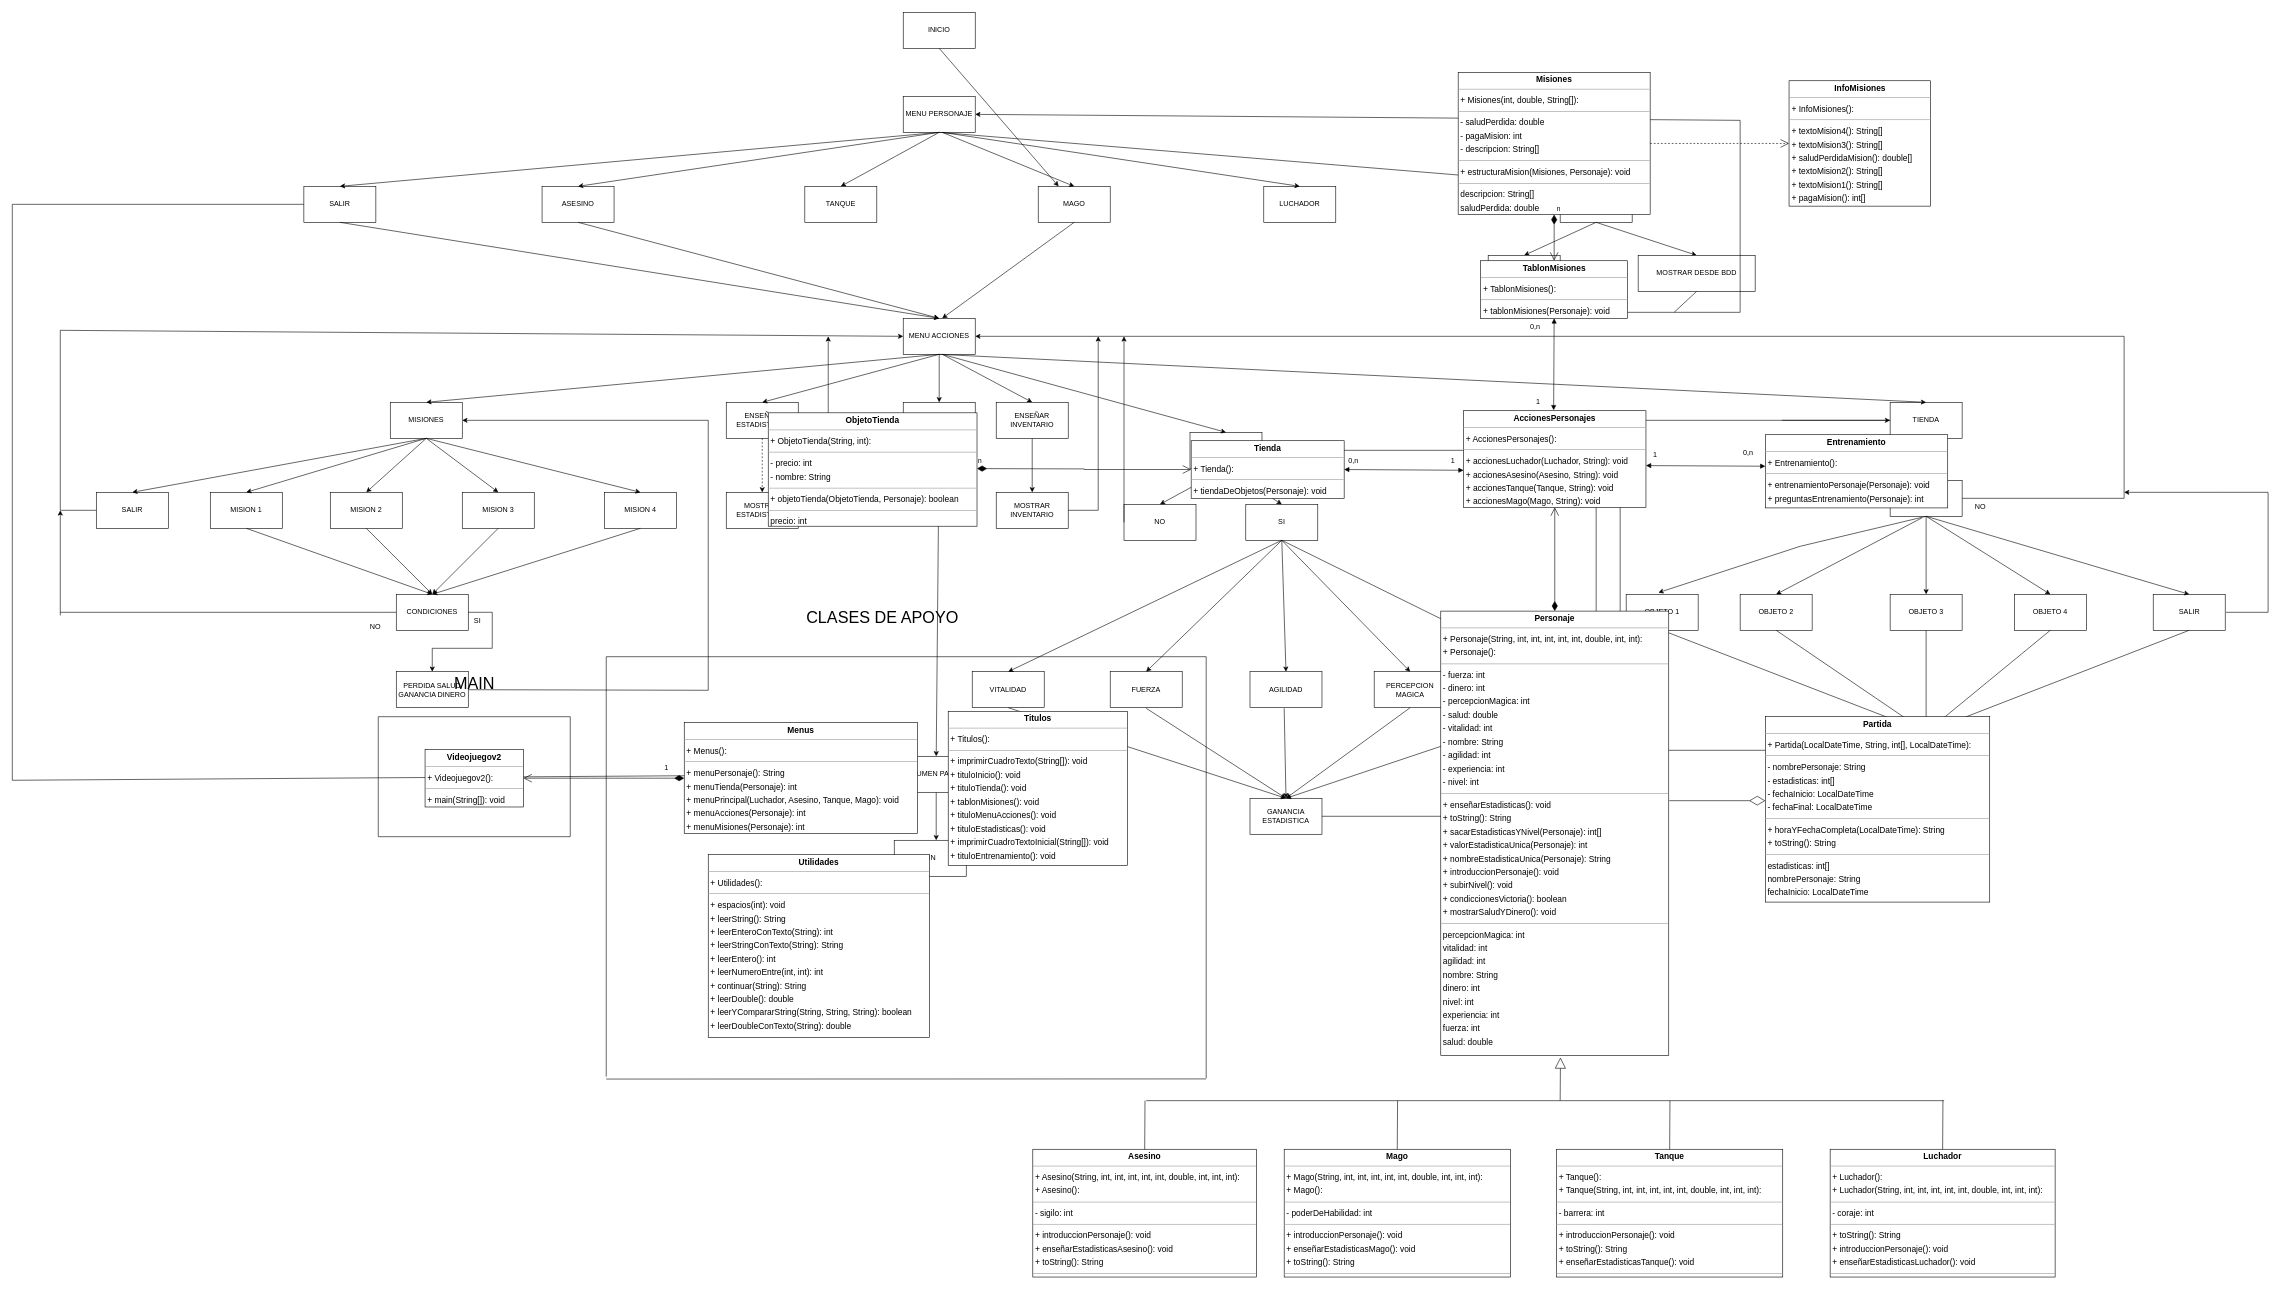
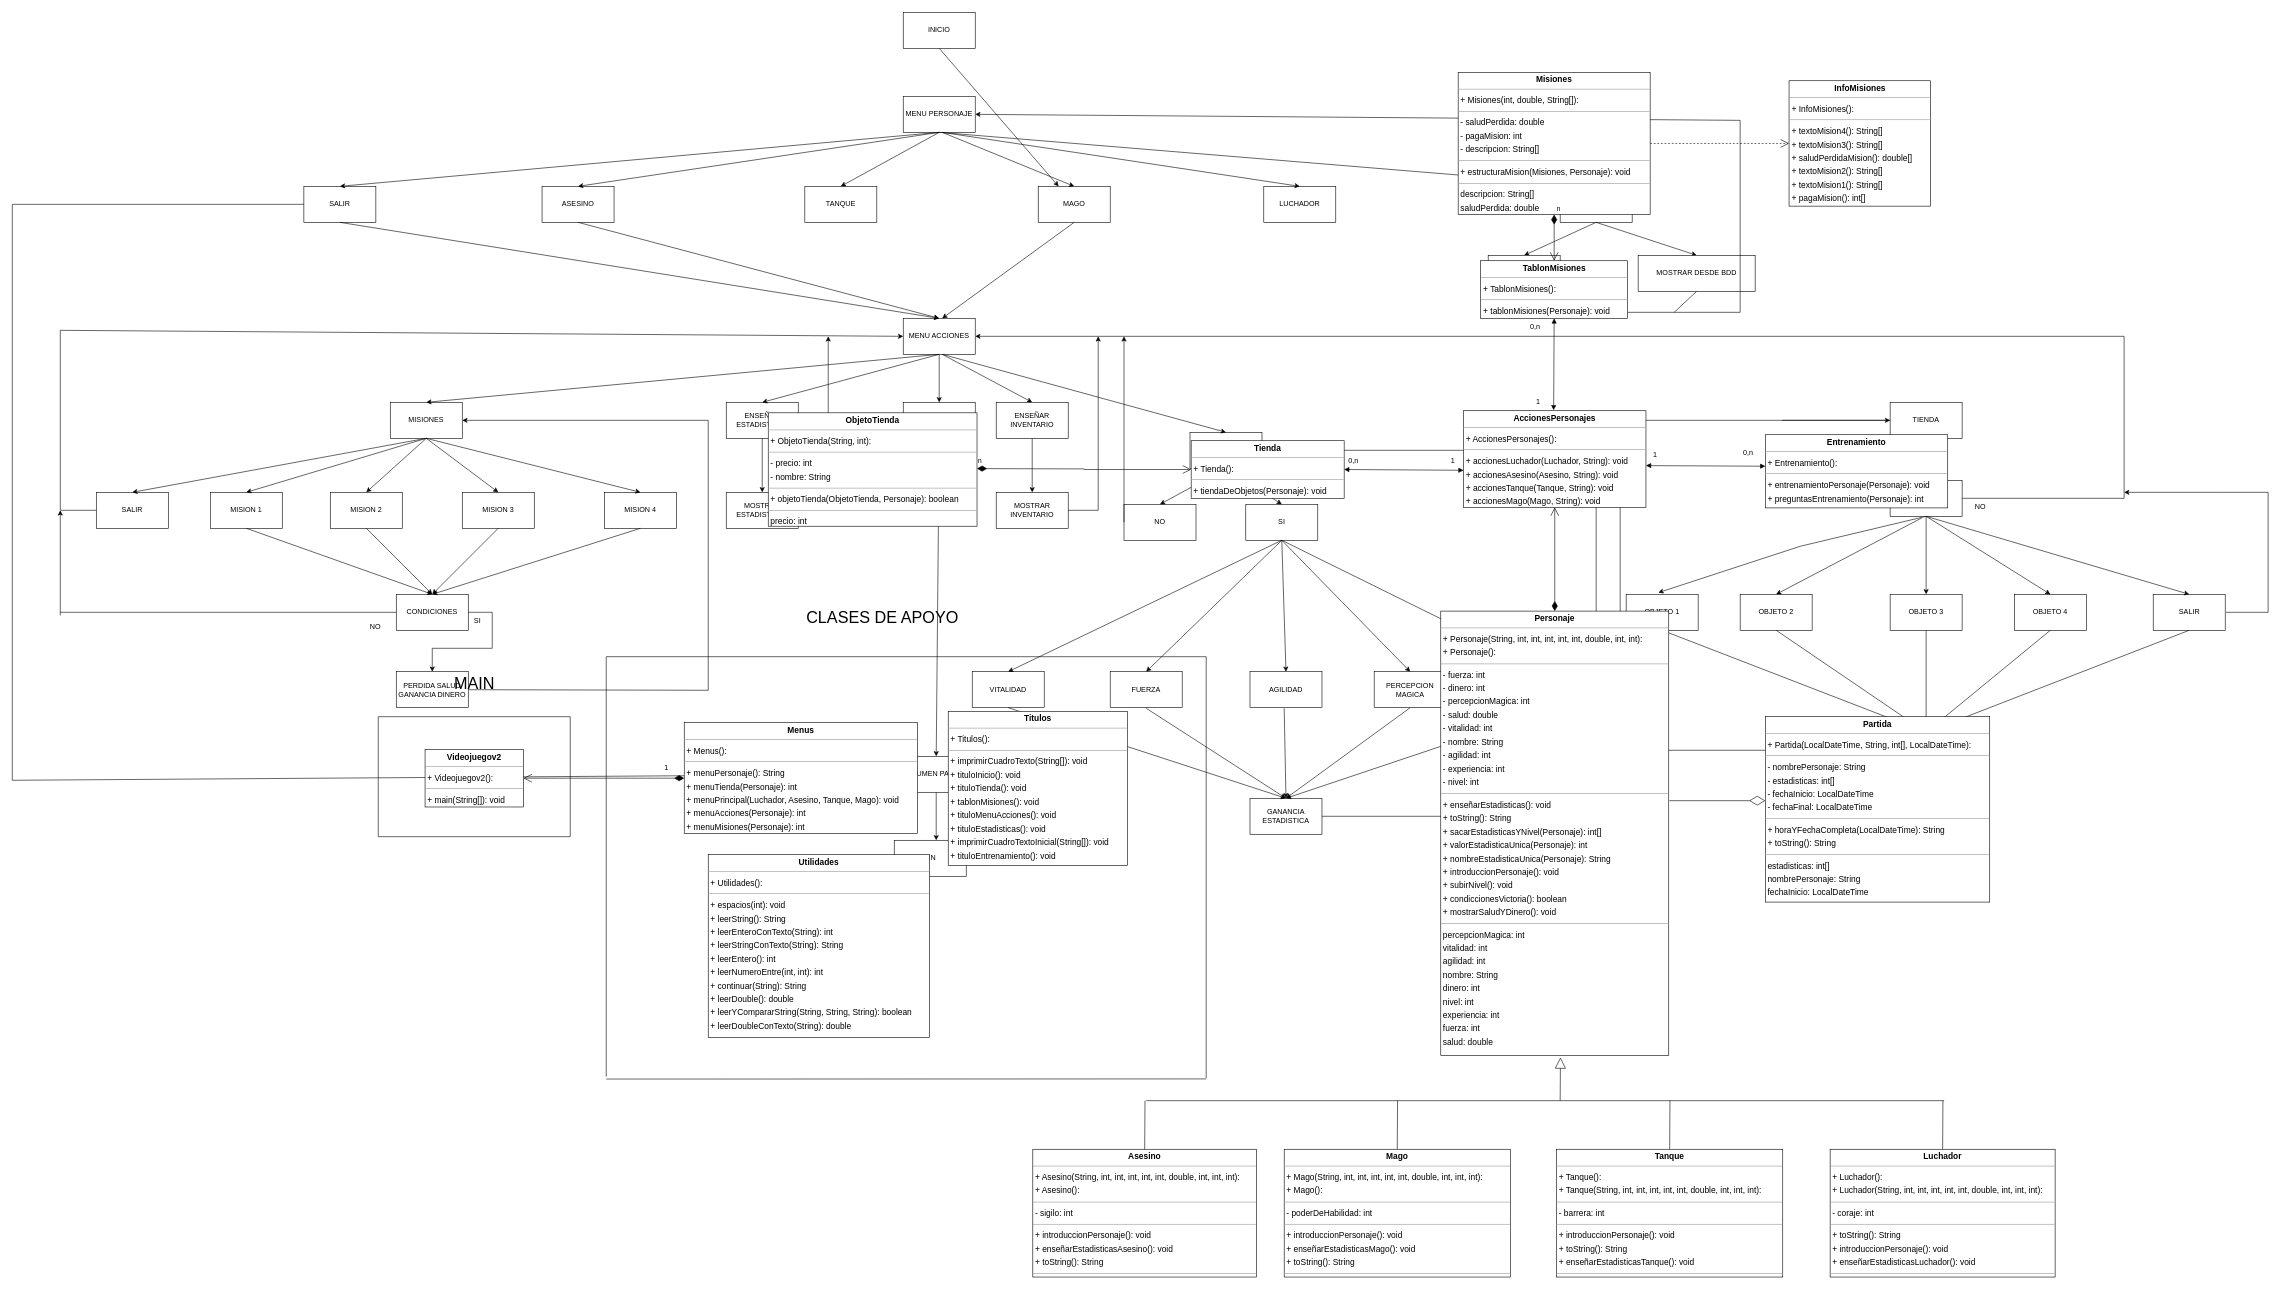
edge "MENU ACCIONES" -> "TIENDA": removed
edge "ENSEÑAR ESTADISTICAS" -> "MOSTRAR ESTADISTICAS": style dashed -> solid
